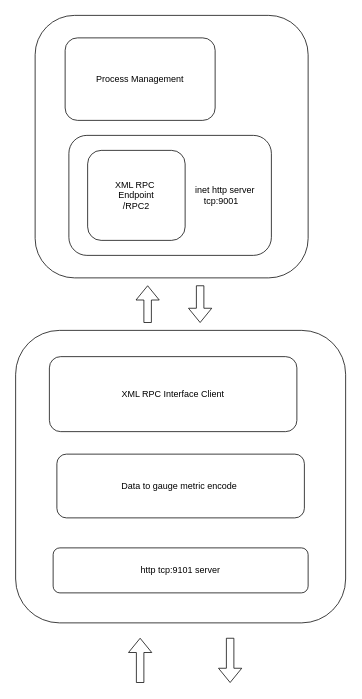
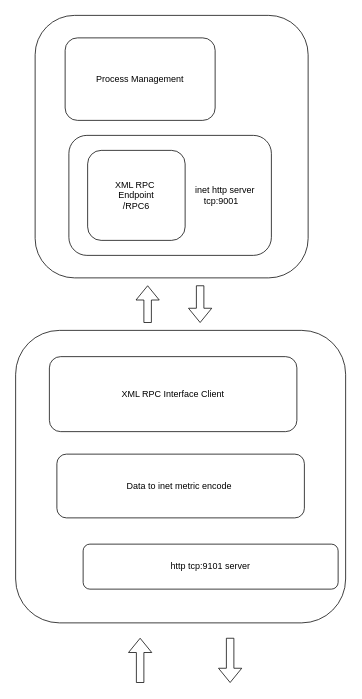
node "XML RPC Endpoint /RPC2": label "XML RPC Endpoint /RPC2" -> "XML RPC Endpoint /RPC6"
node "Data to gauge metric encode": label "Data to gauge metric encode" -> "Data to inet metric encode"
node "http tcp:9101 server": moved (180, 570) -> (210, 567)
